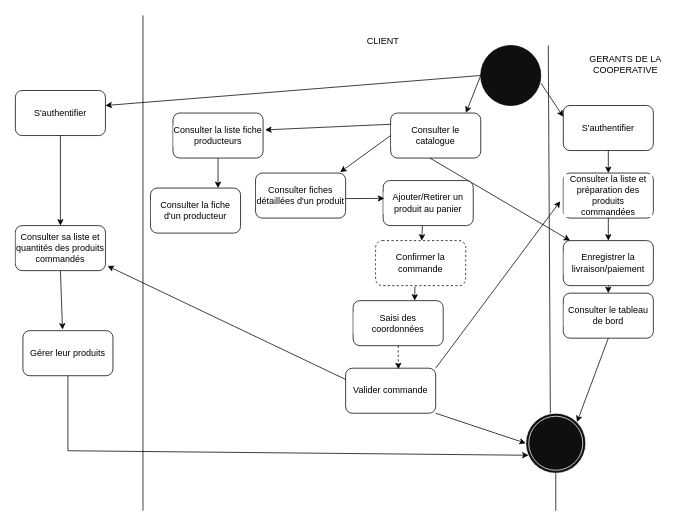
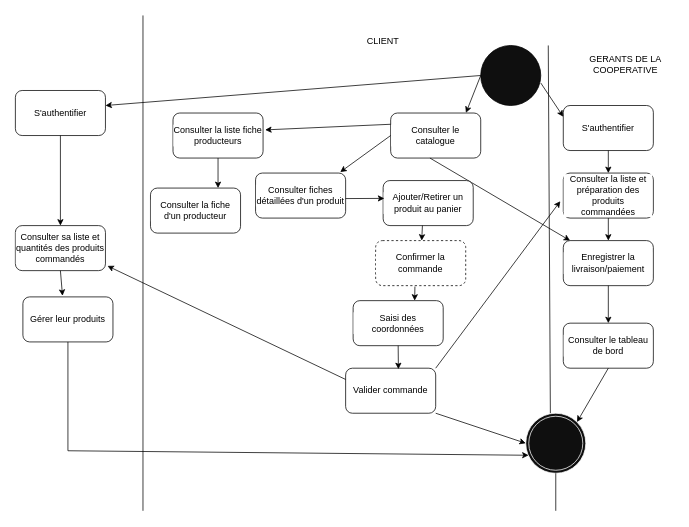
node "Consulter le tableau de bord": moved (608, 315) -> (608, 345)
node "Gérer leur produits": moved (68, 353) -> (68, 319)
edge "Saisi des coordonnées" -> "Valider commande": style dashed -> solid
